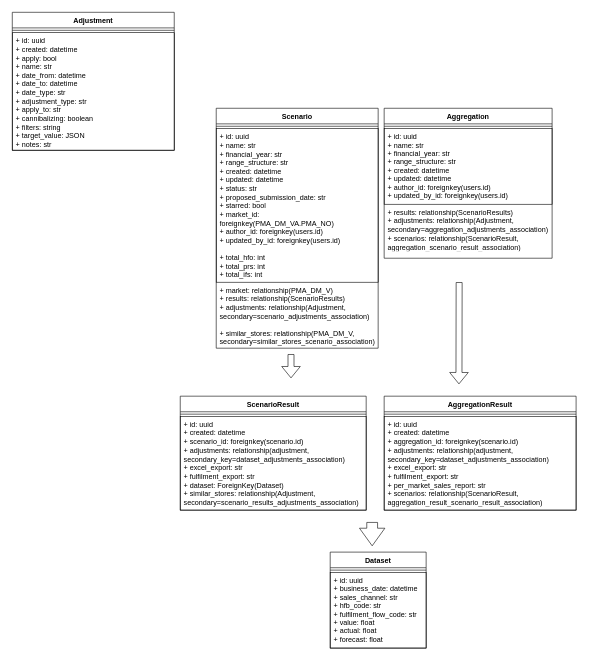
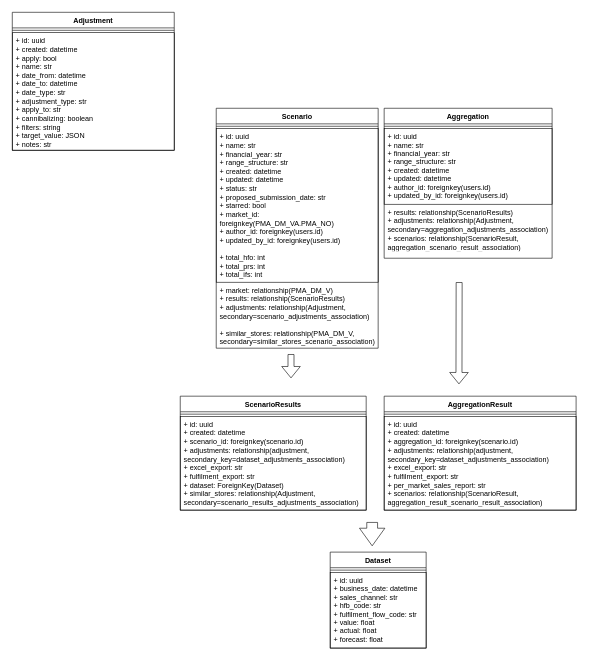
node "ScenarioResult": label "ScenarioResult" -> "ScenarioResults"
